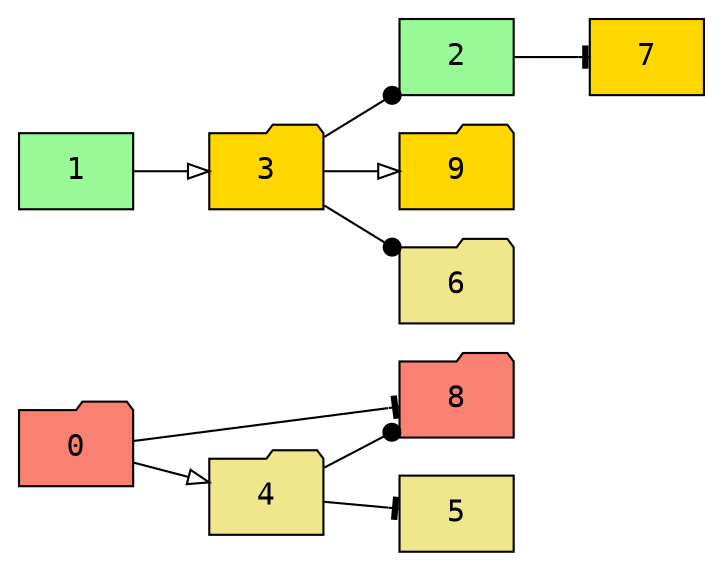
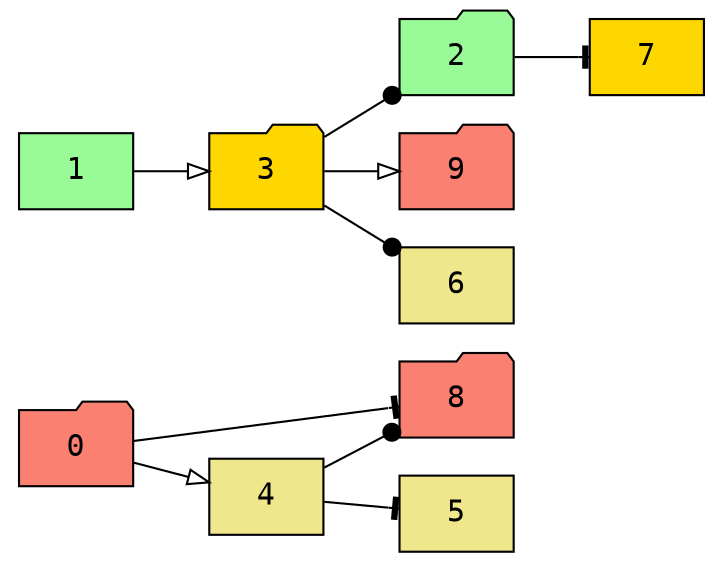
node "2": shape box -> folder
node "9": fillcolor gold -> salmon
node "6": shape folder -> box
node "4": shape folder -> box
